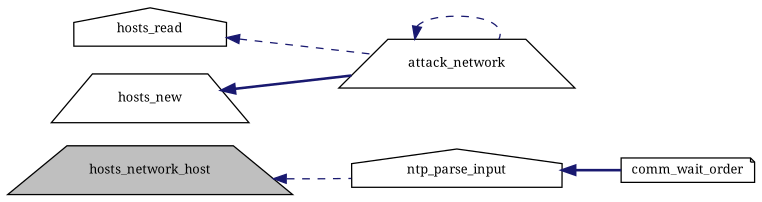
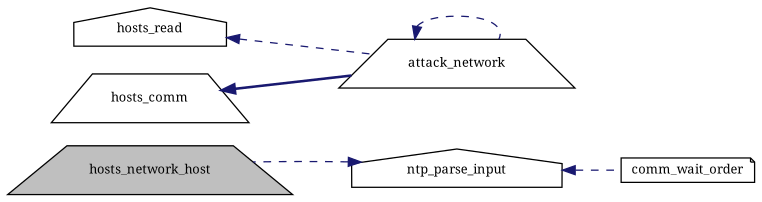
node "hosts_new": label "hosts_new" -> "hosts_comm"
edge "comm_wait_order" -> "ntp_parse_input": style bold -> dashed
edge "ntp_parse_input" -> "hosts_network_host": reversed
